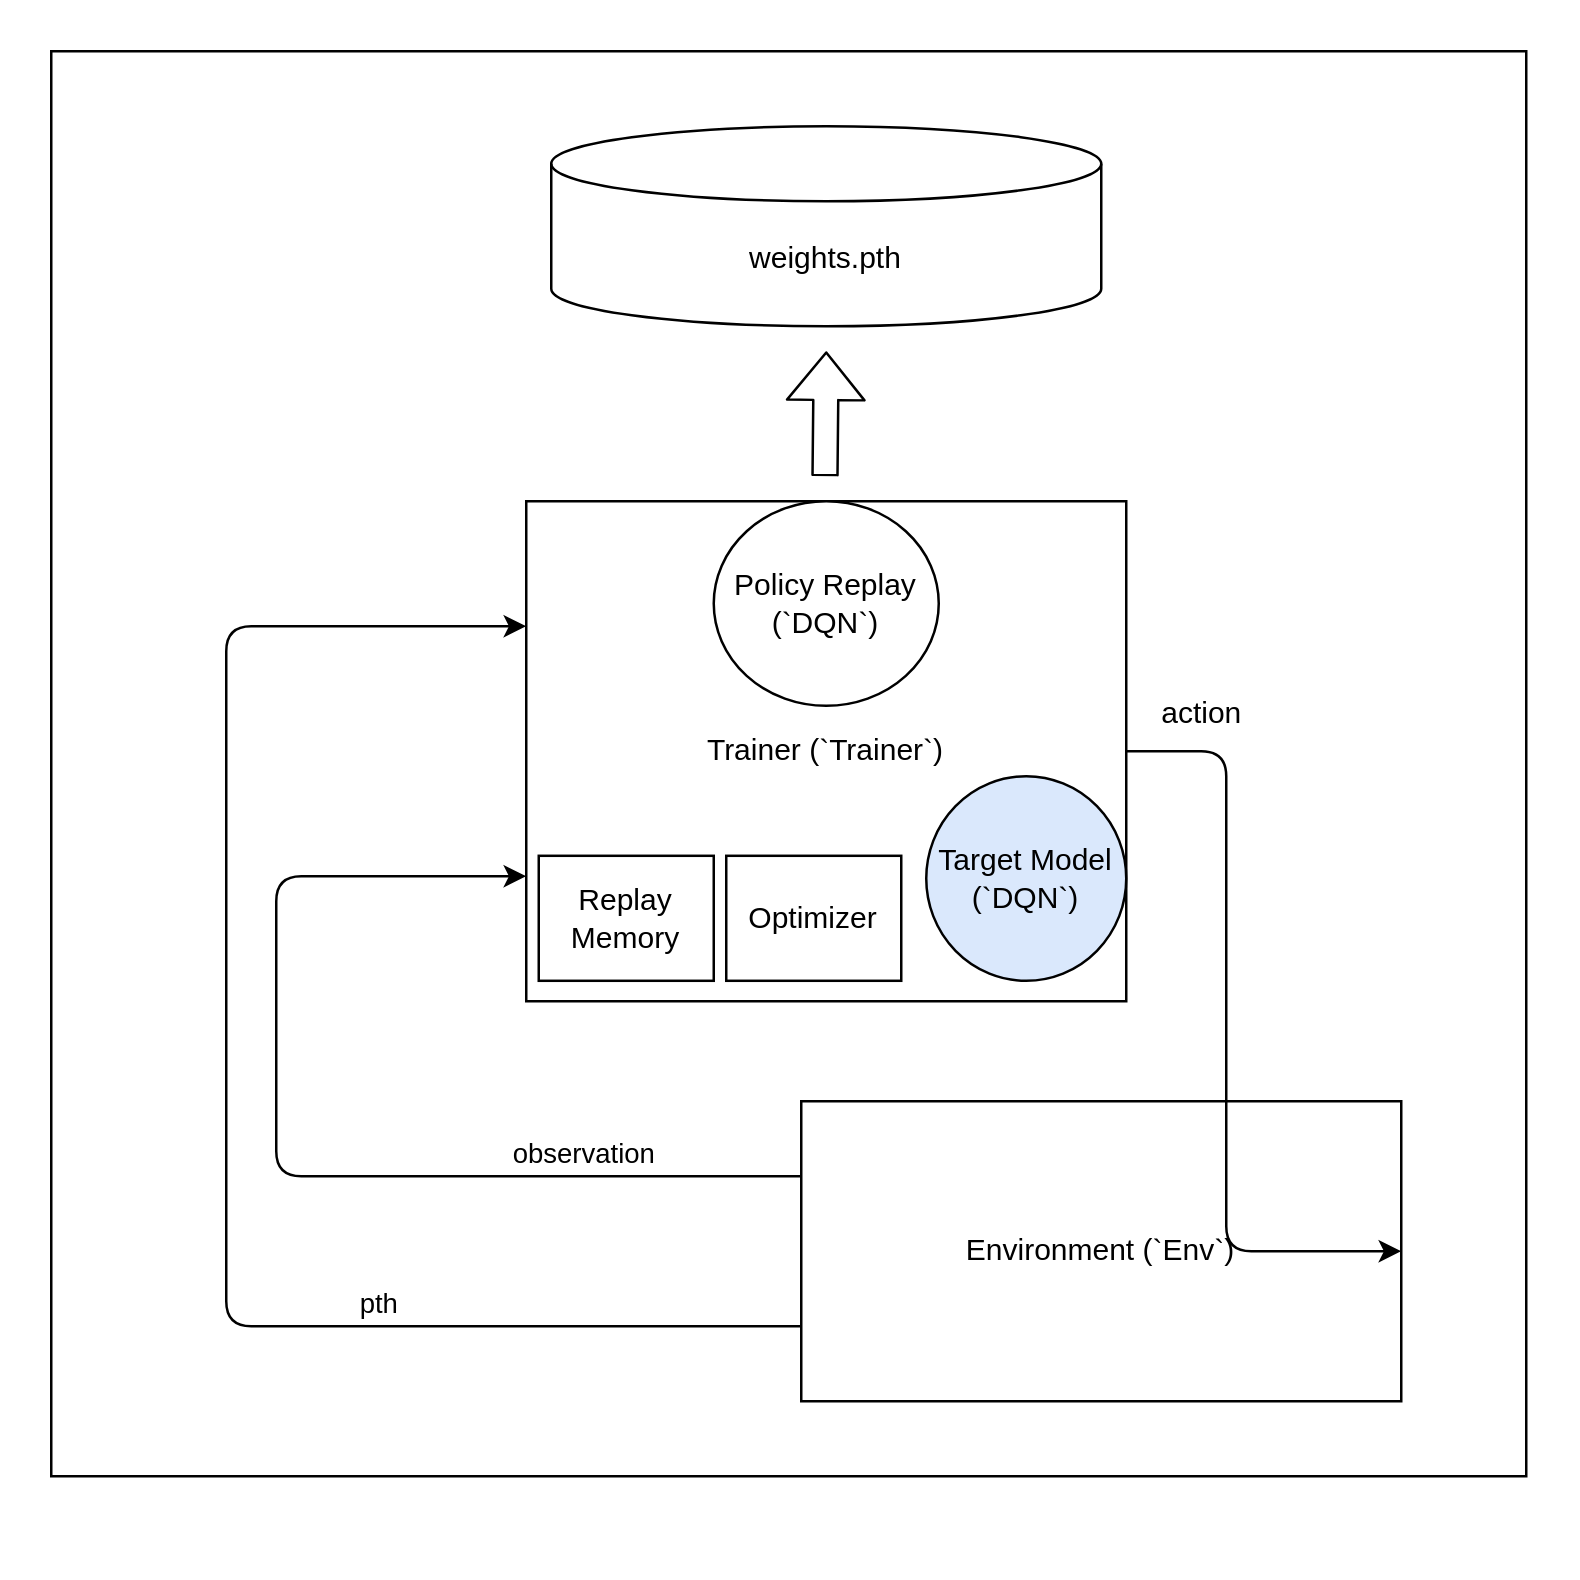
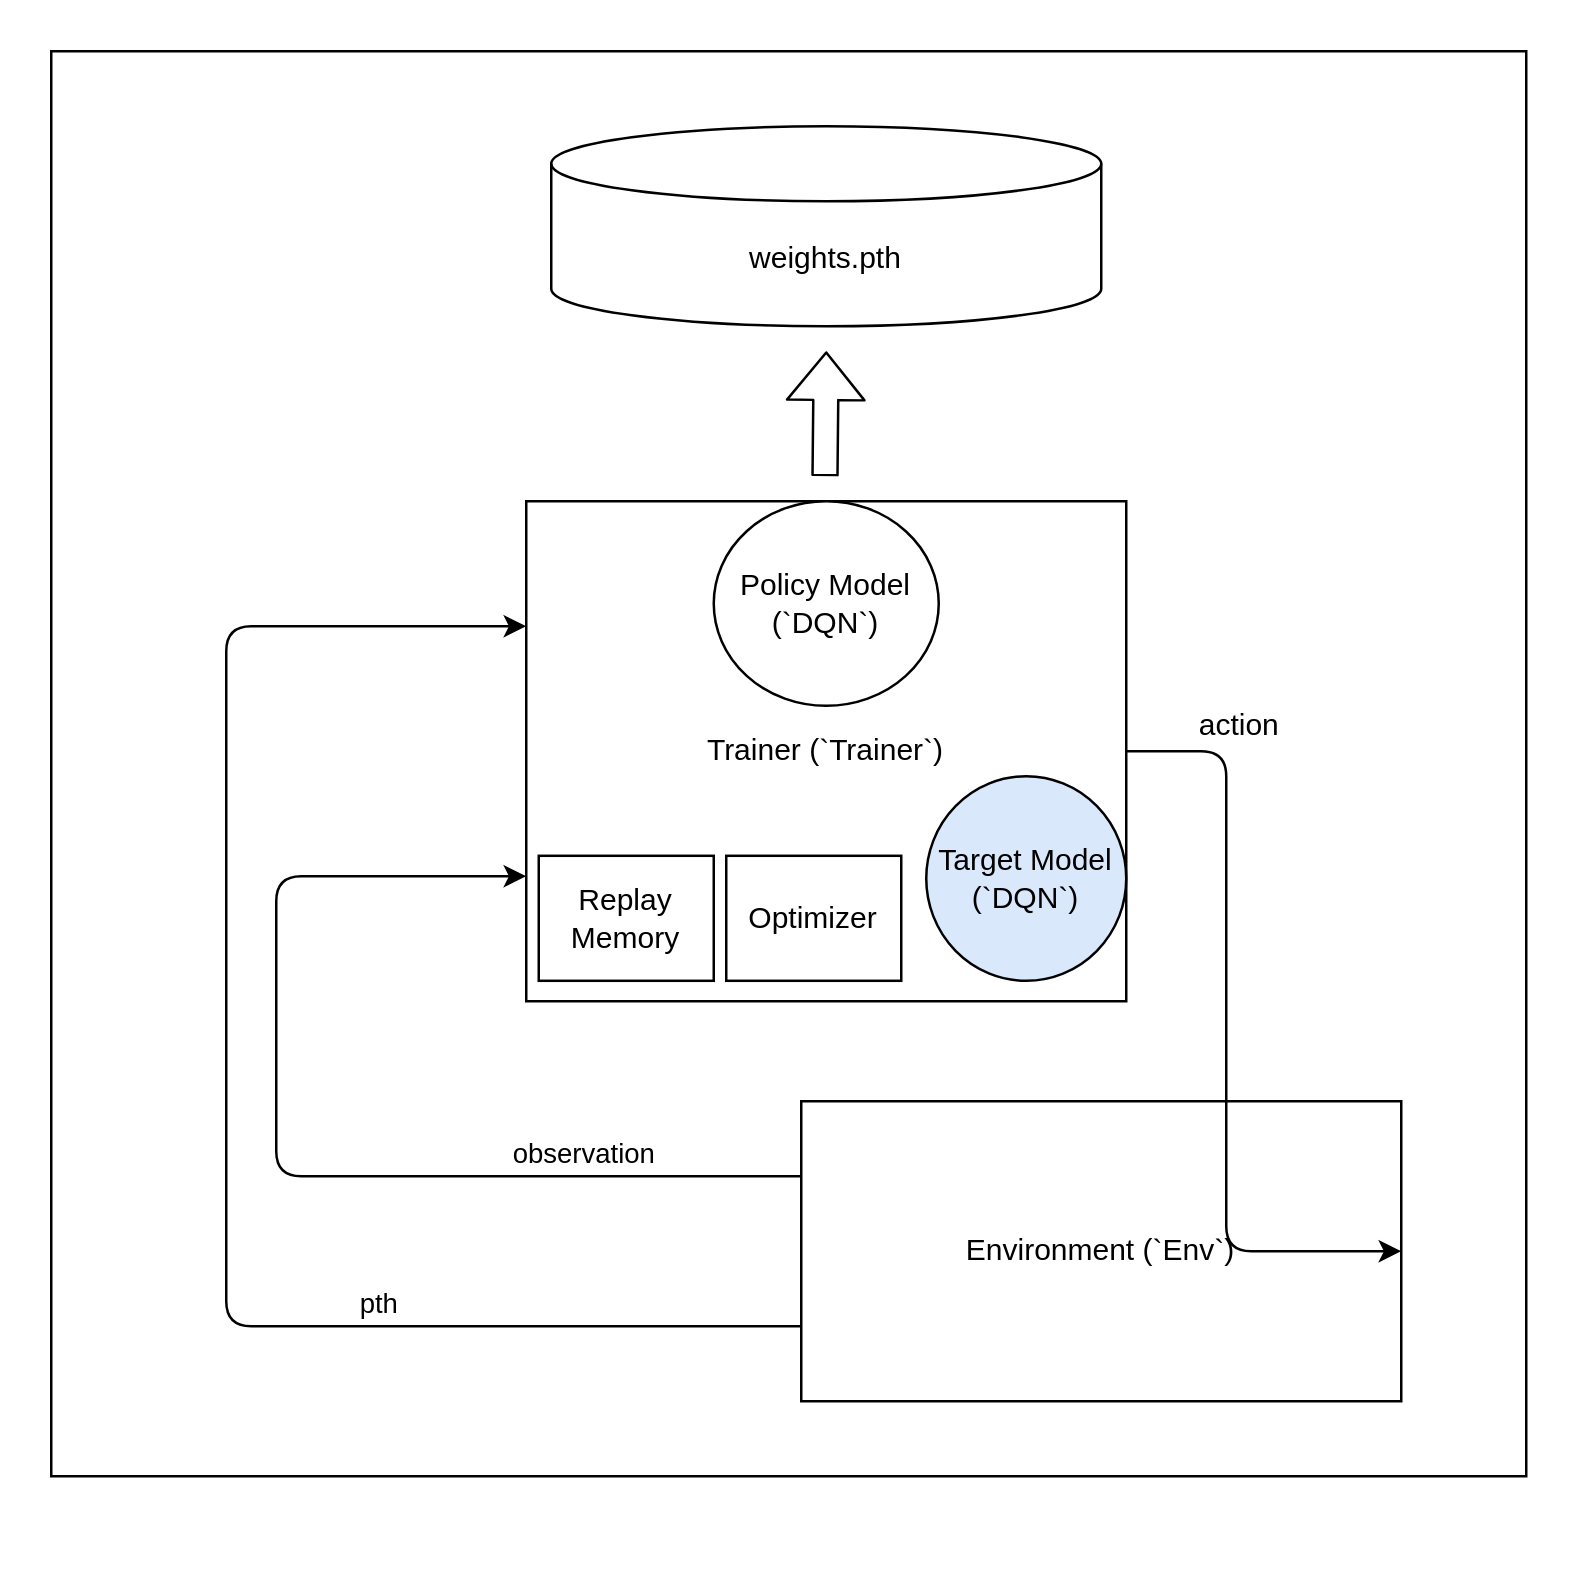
node "Policy Replay (`DQN`)": label "Policy Replay (`DQN`)" -> "Policy Model (`DQN`)"
node "action": moved (1201, 714) -> (1239, 726)
